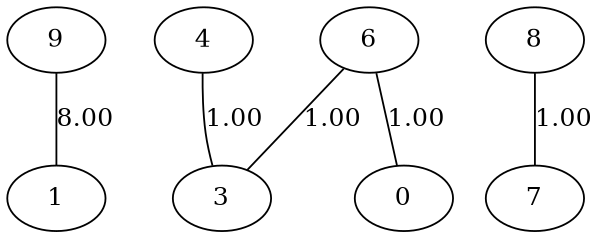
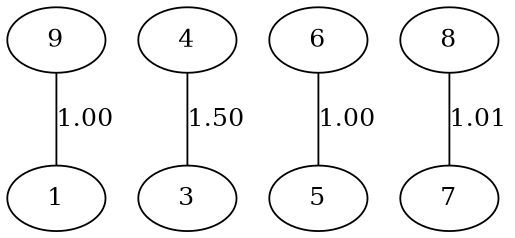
edge "9" -- "1": label "8.00" -> "1.00"
edge "4" -- "3": label "1.00" -> "1.50"
edge "6" -- "3": removed, label "1.00"
edge "8" -- "7": label "1.00" -> "1.01"
node "0": label "0" -> "5"
